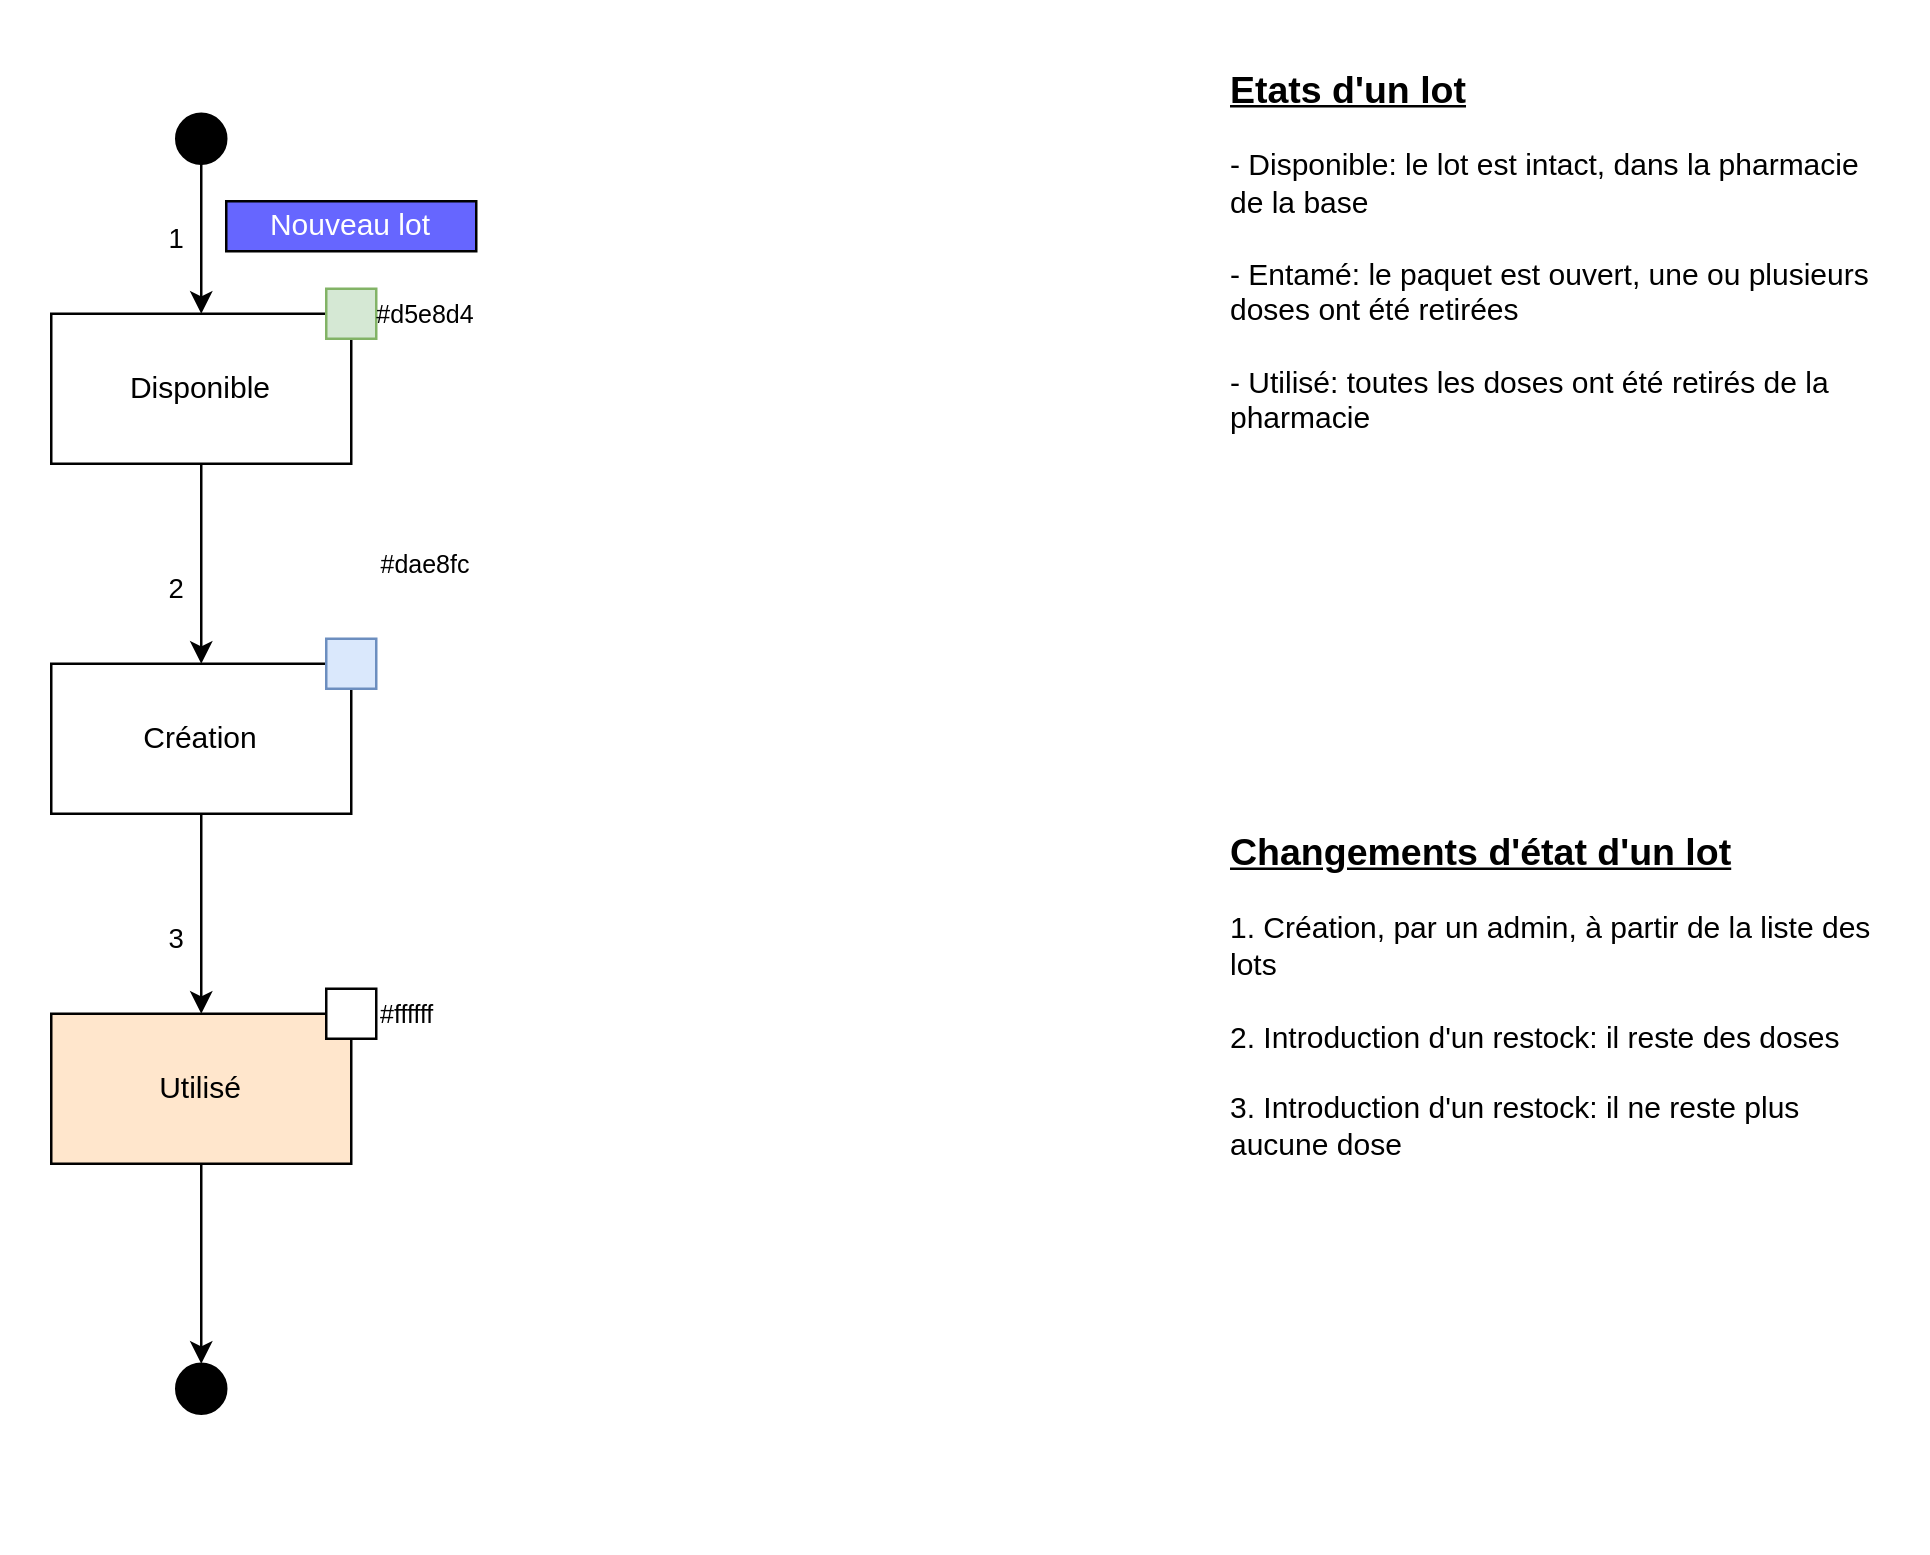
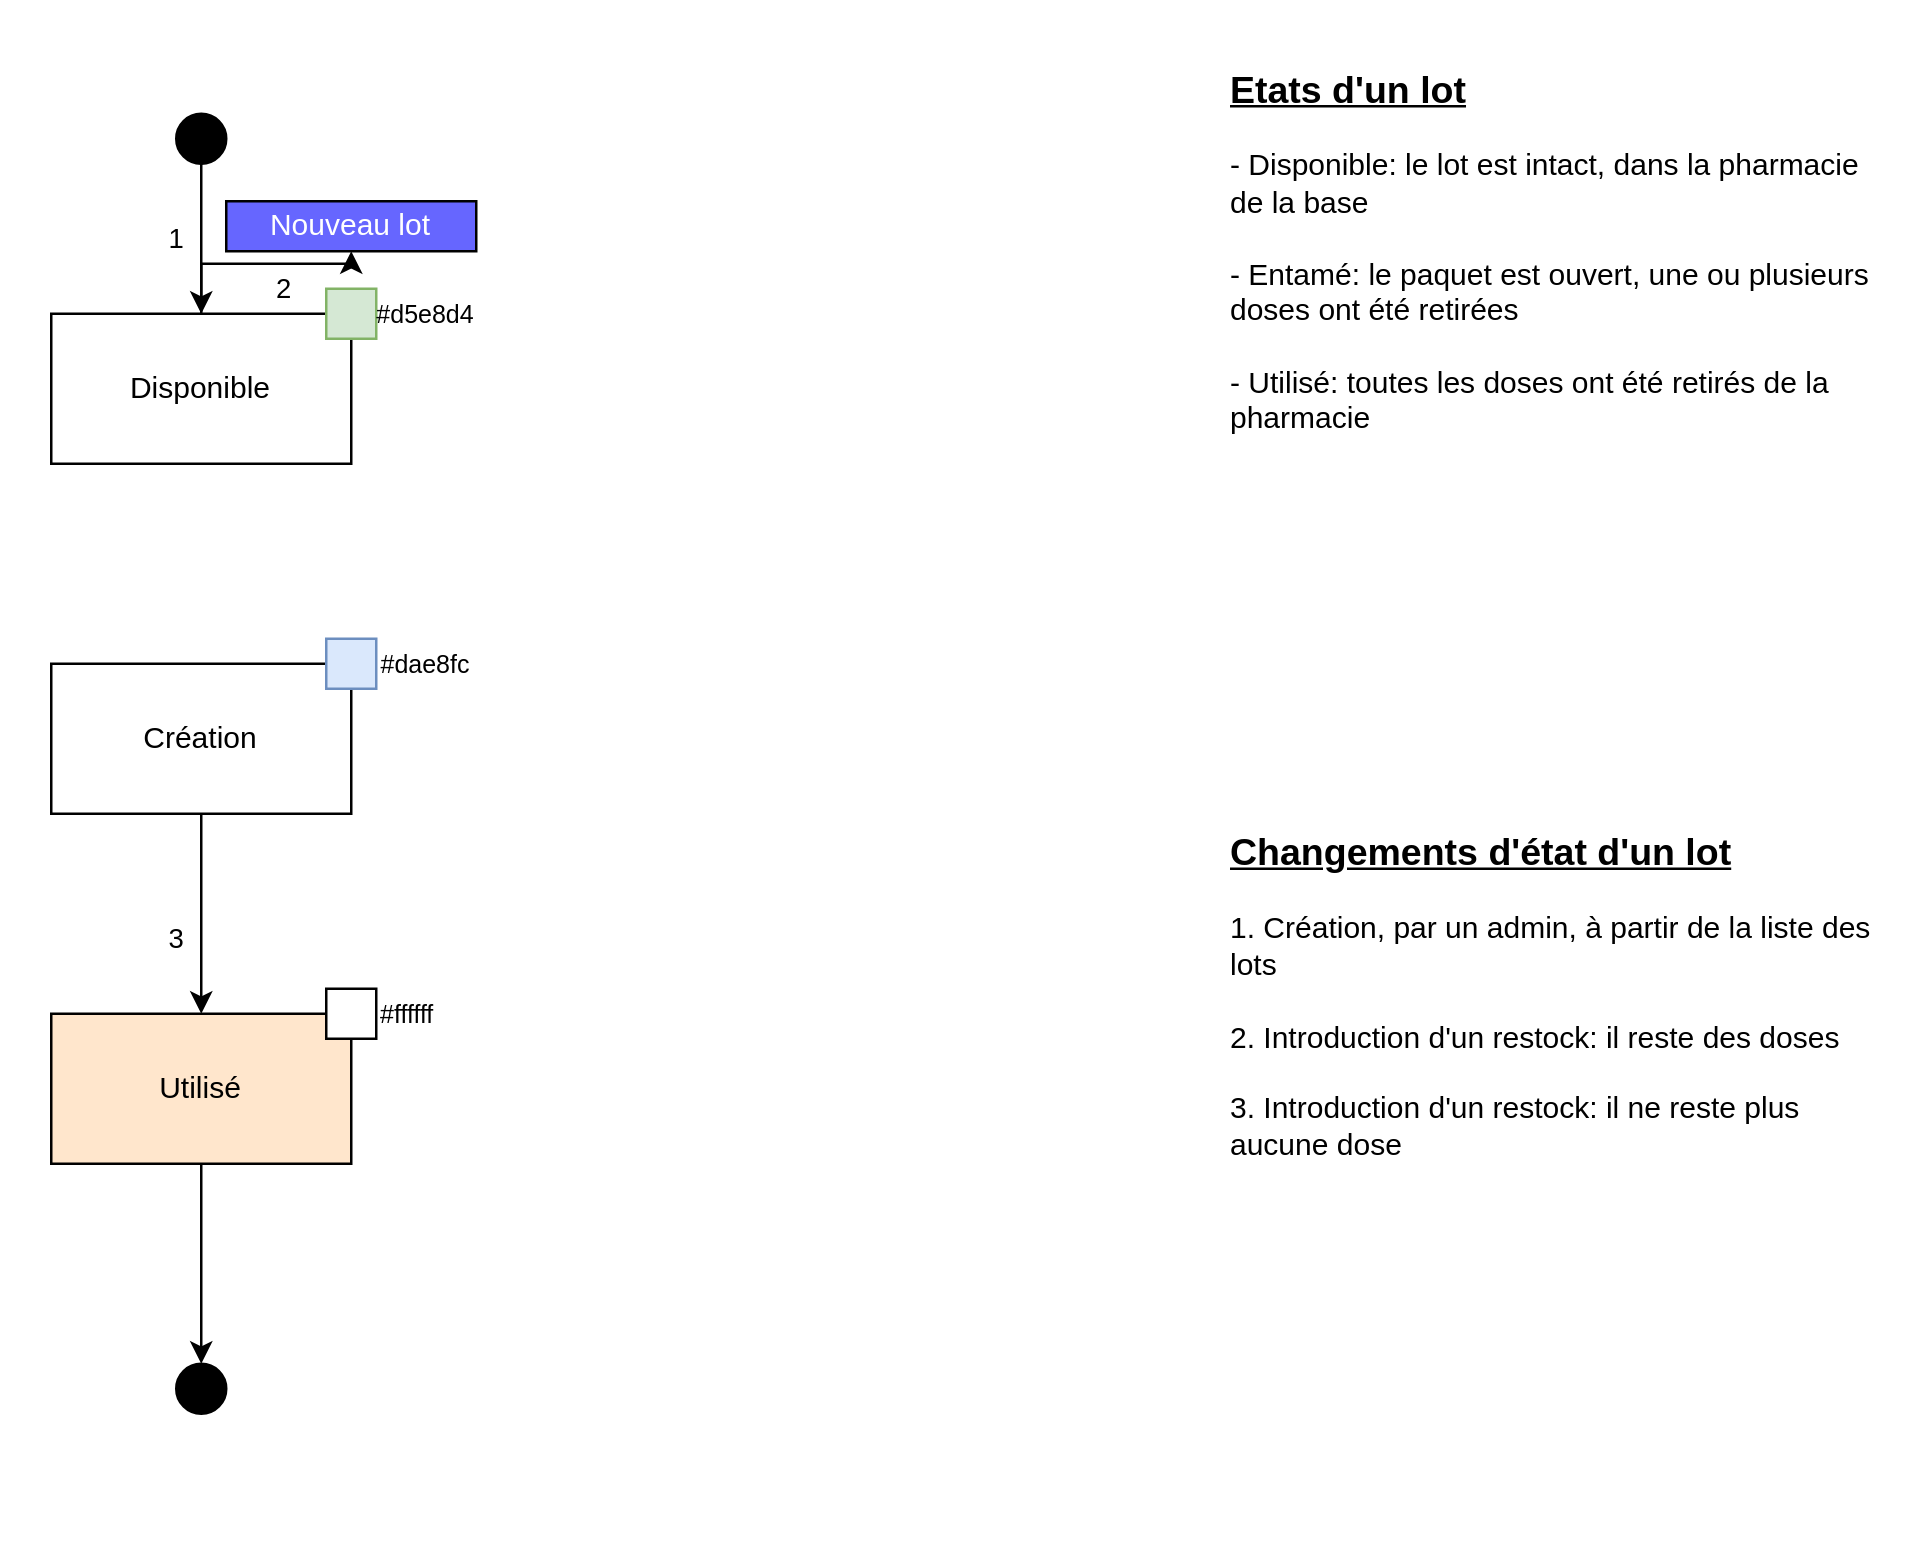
edge "Disponible" -> "Création": now "Disponible" -> "Nouveau lot"
node "#dae8fc": moved (426, 564) -> (426, 664)
